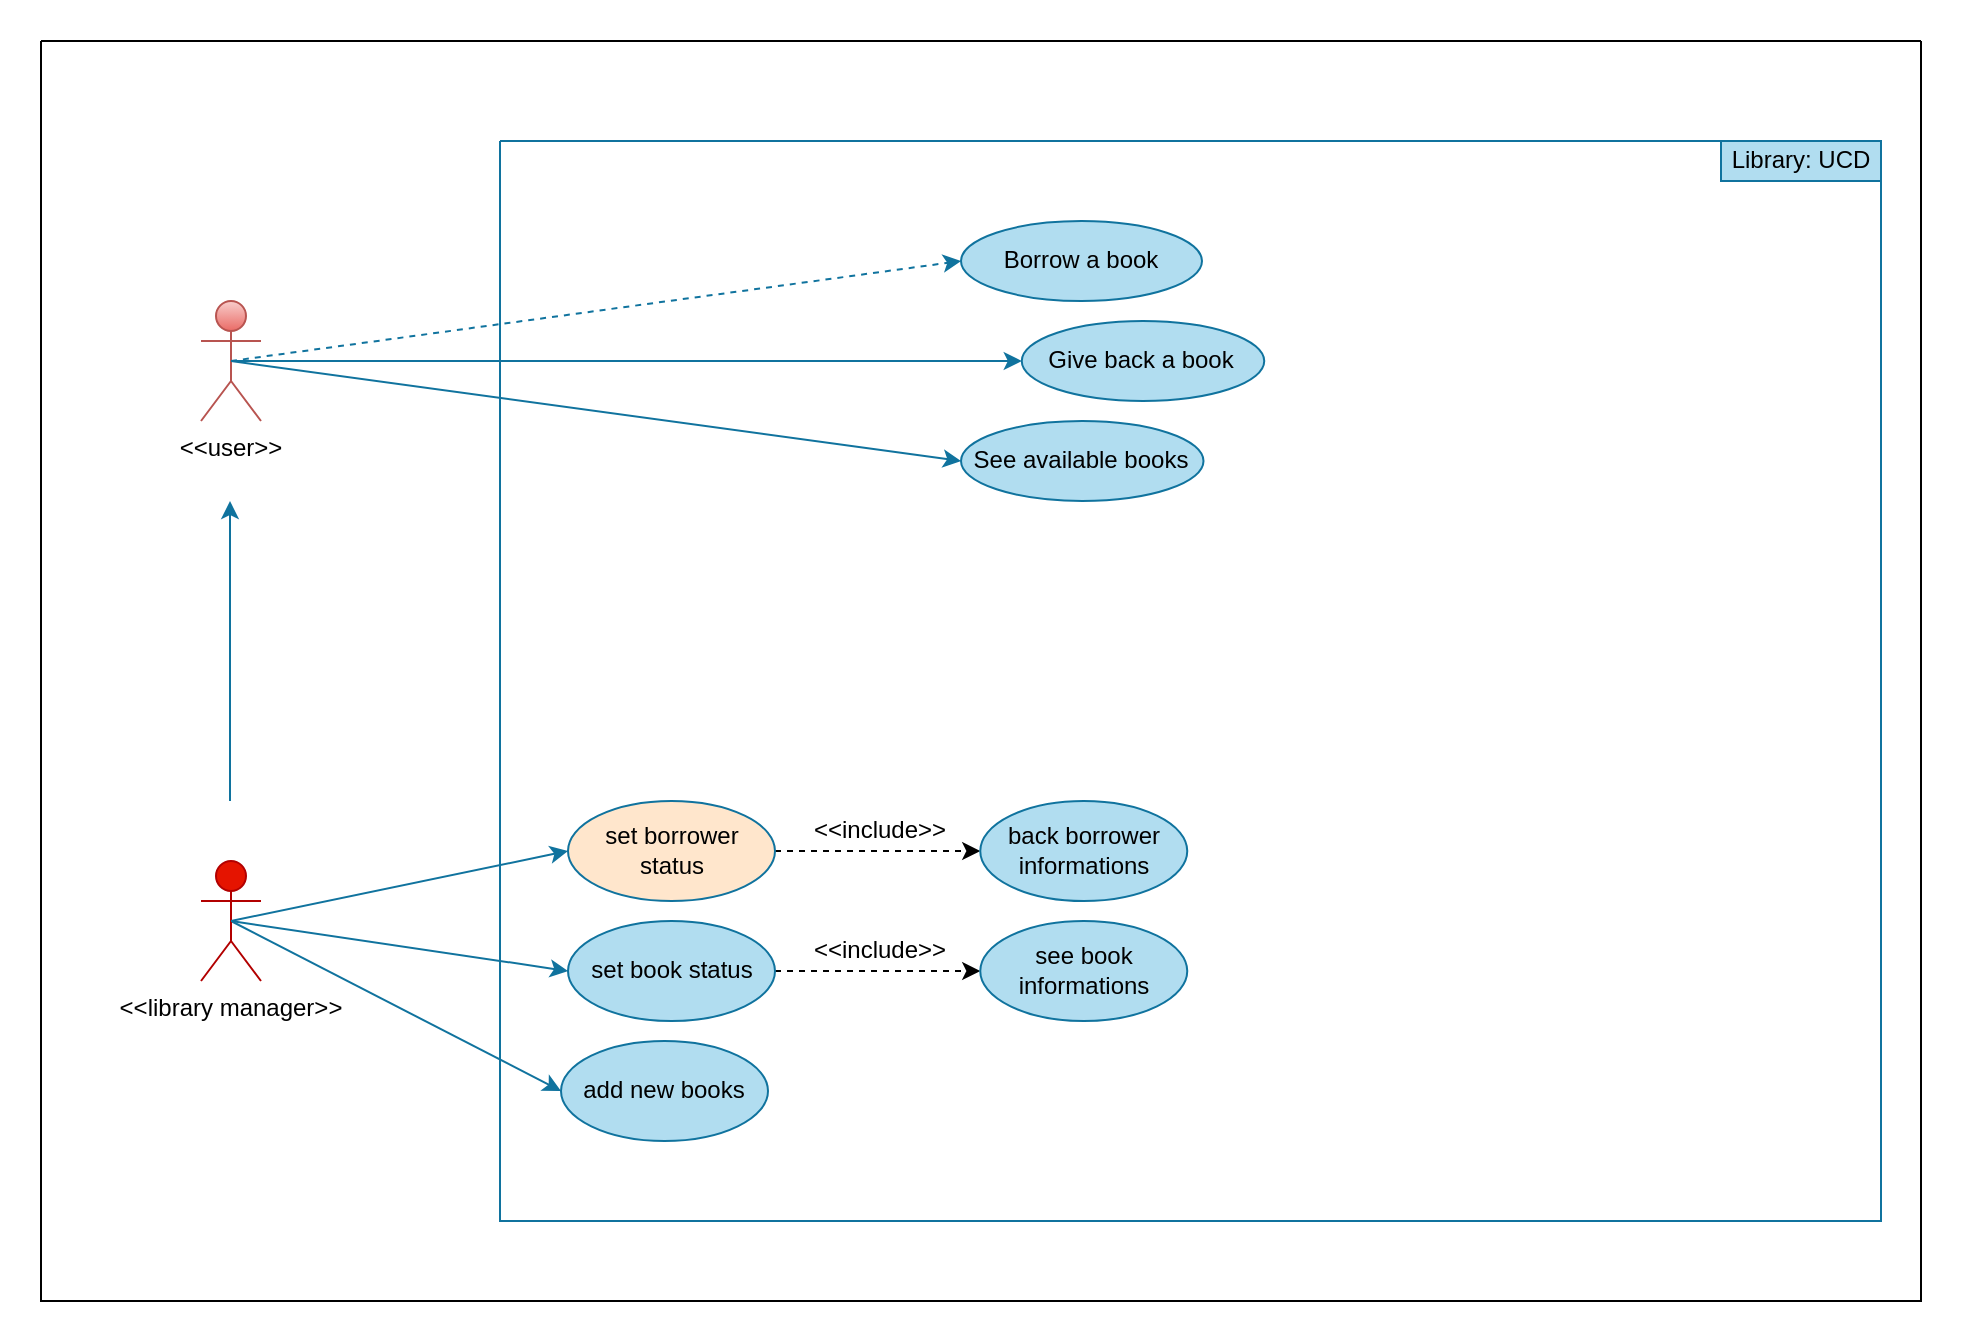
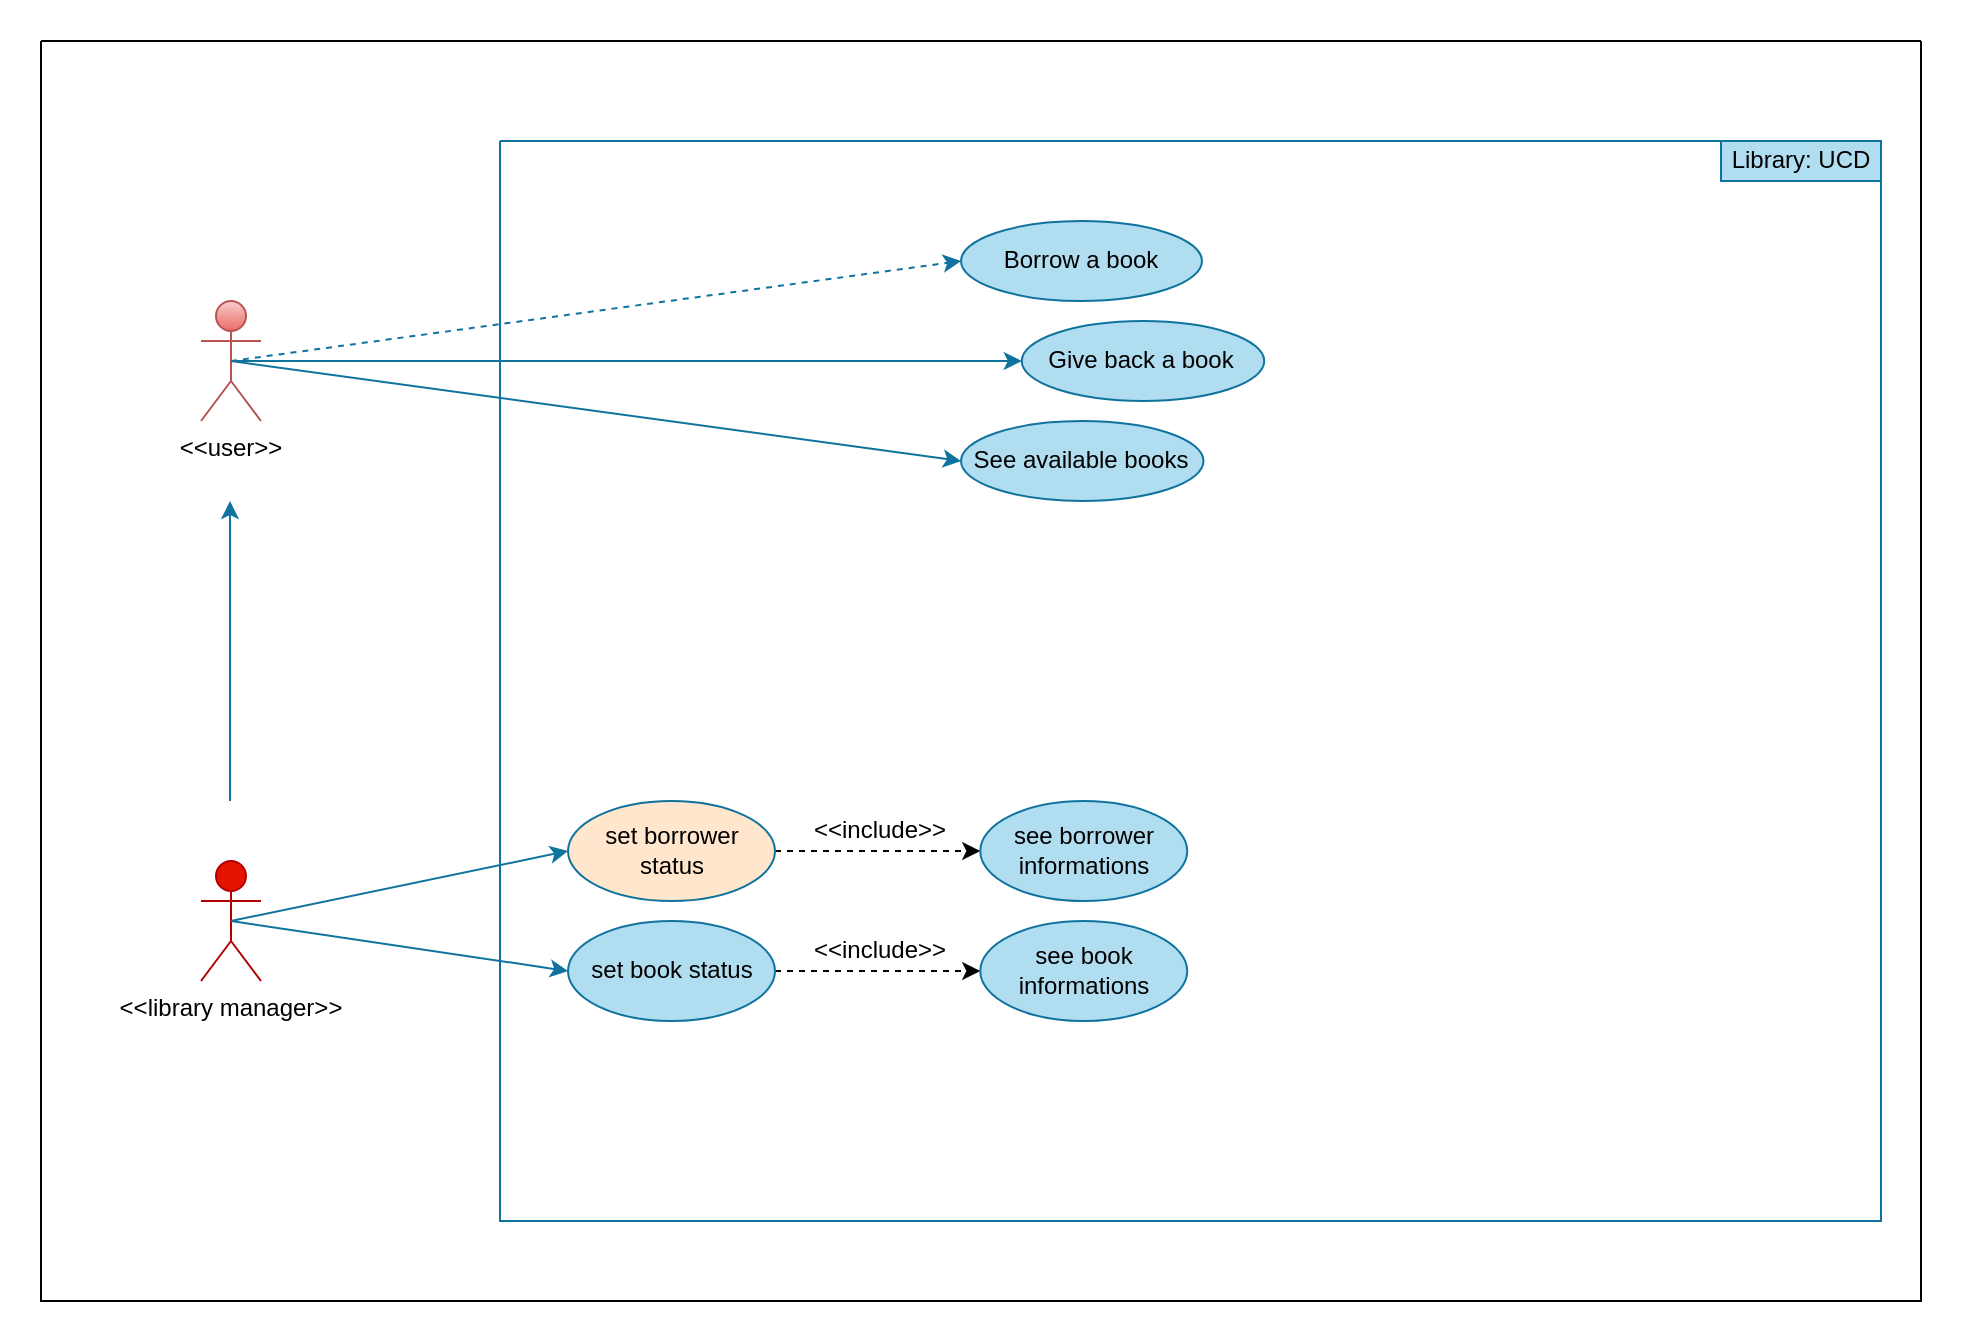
node "back borrower informations": label "back borrower informations" -> "see borrower informations"
edge "<<library manager>>" -> "add new books": removed
node "add new books": removed
